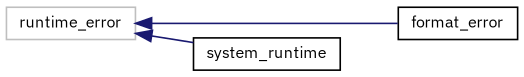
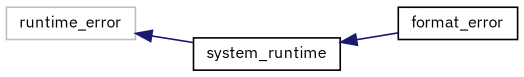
edge "format_error" -> "runtime_error": now "format_error" -> "system_runtime"
